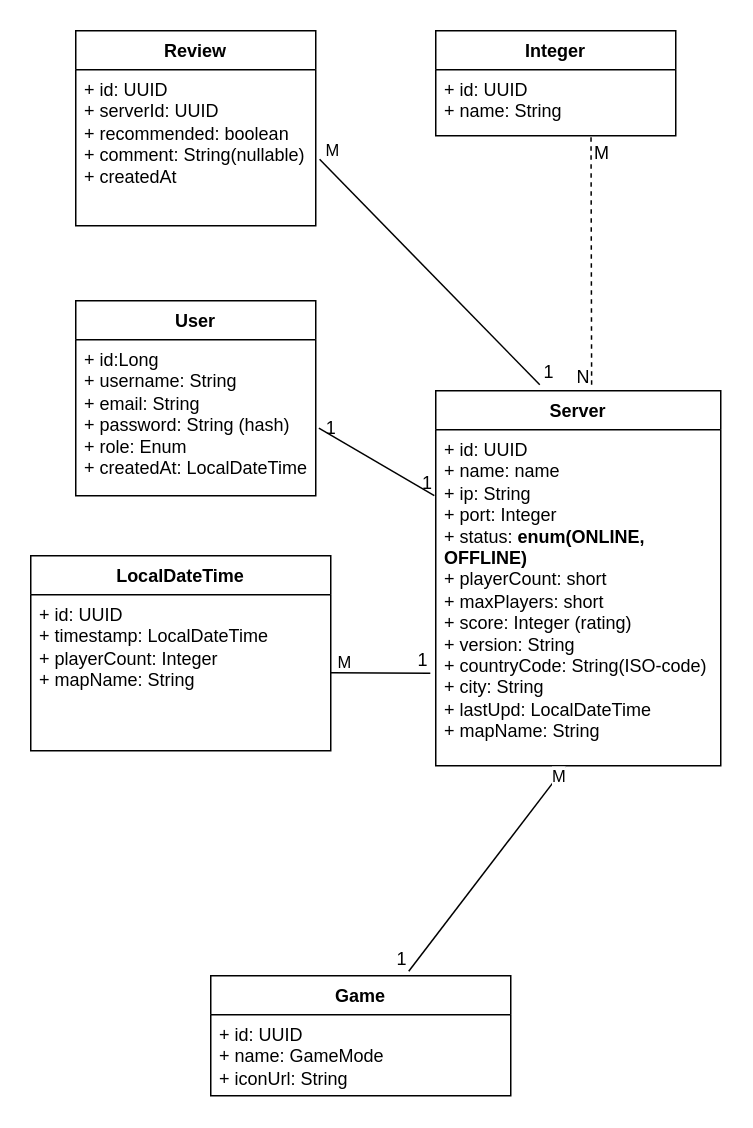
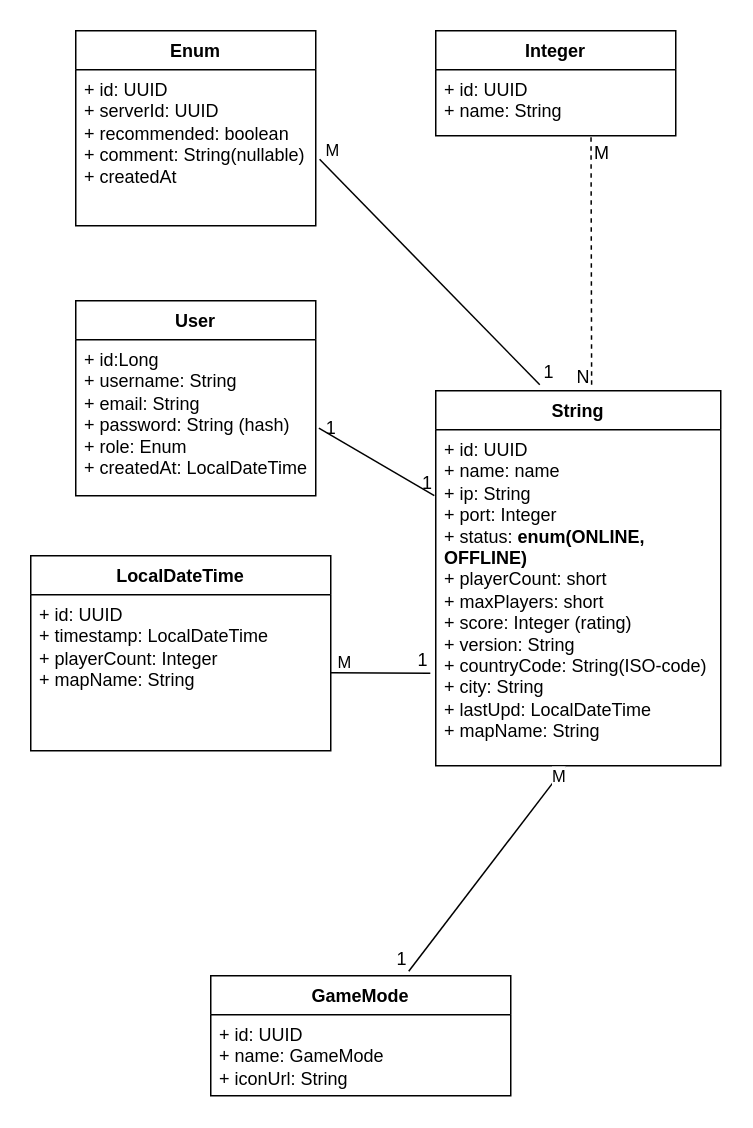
node "Review": label "Review" -> "Enum"
node "Server": label "Server" -> "String"
node "Game": label "Game" -> "GameMode"
